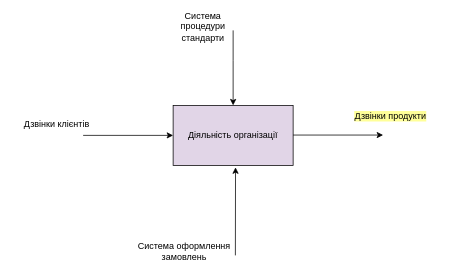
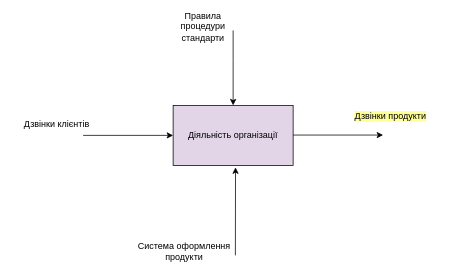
node "Система процедури стандарти": label "Система процедури стандарти" -> "Правила процедури стандарти"
node "Система оформлення замовлень": label "Система оформлення замовлень" -> "Система оформлення продукти"
